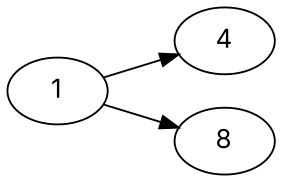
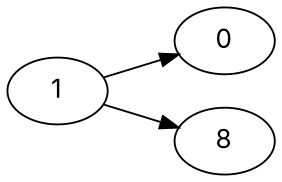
node "4": label "4" -> "0"
